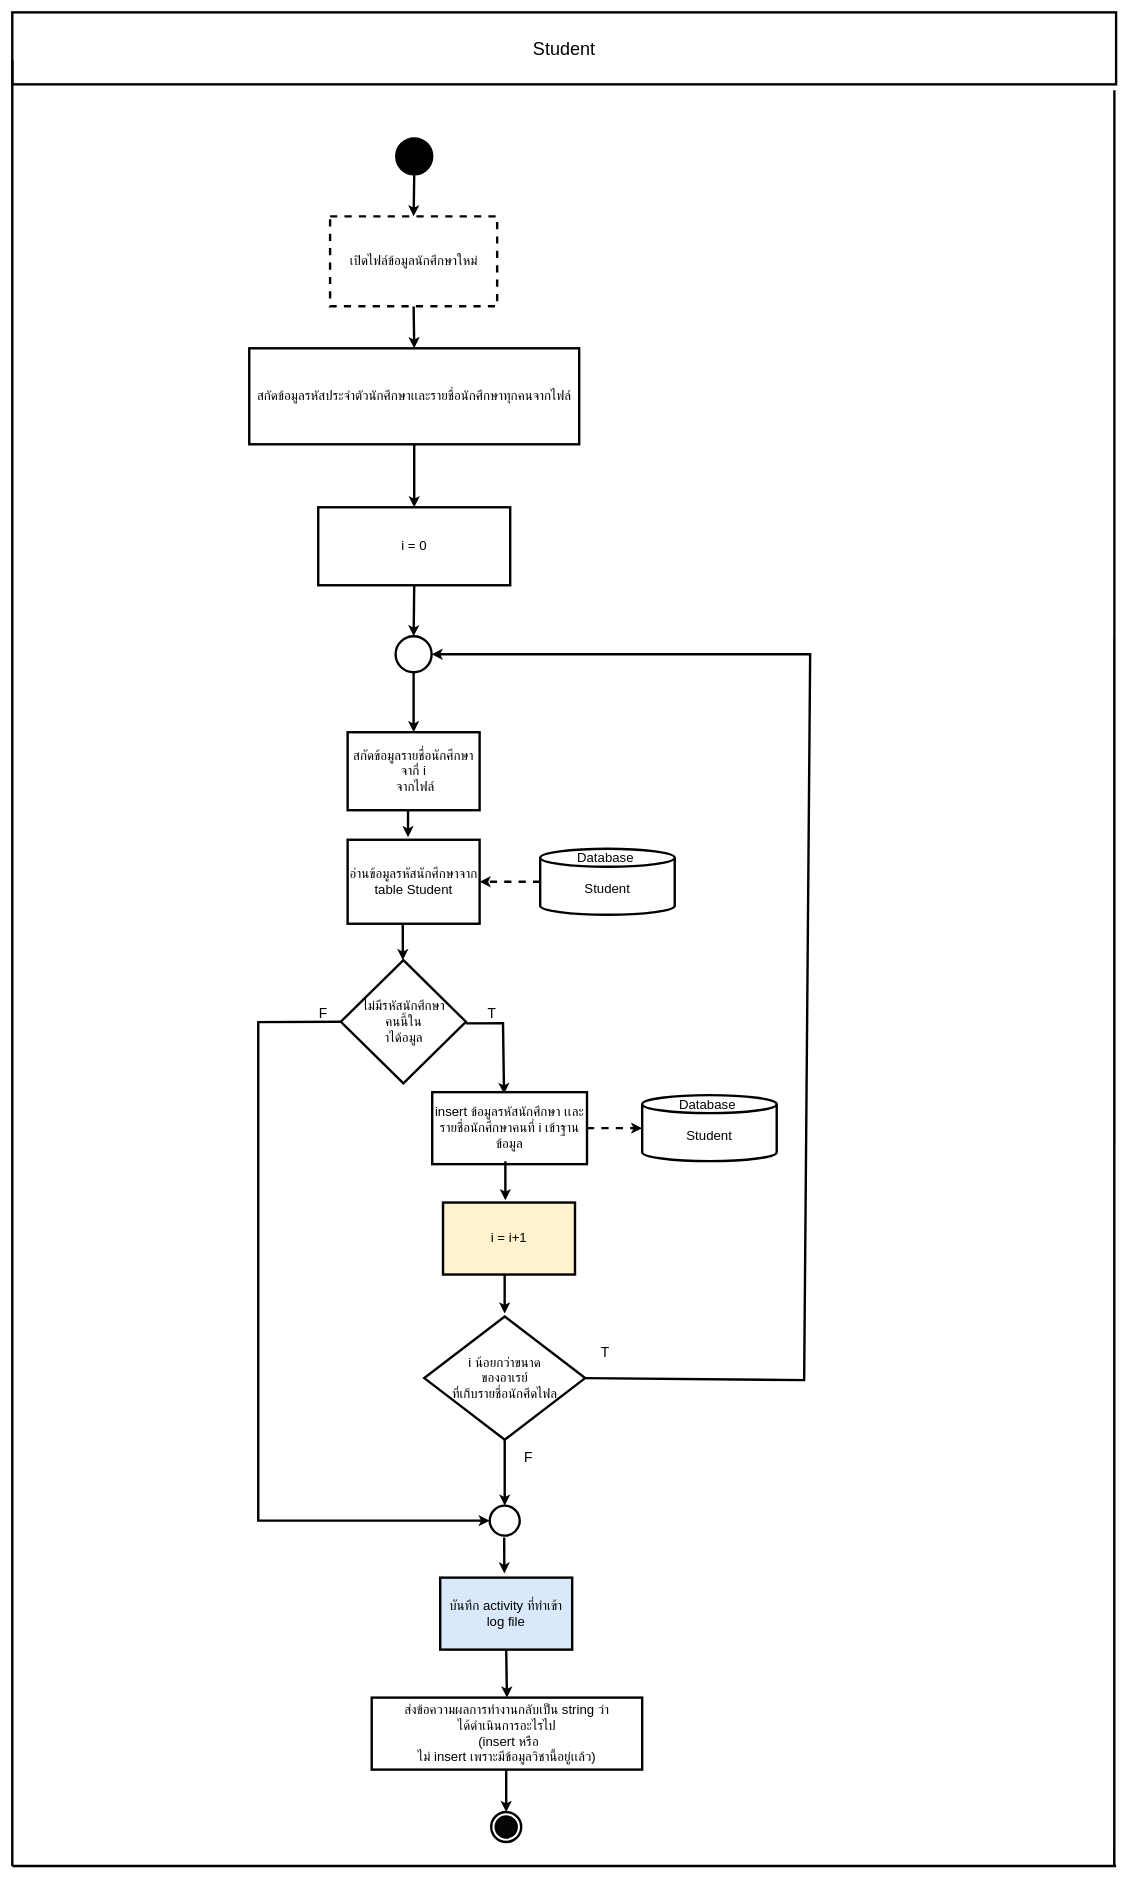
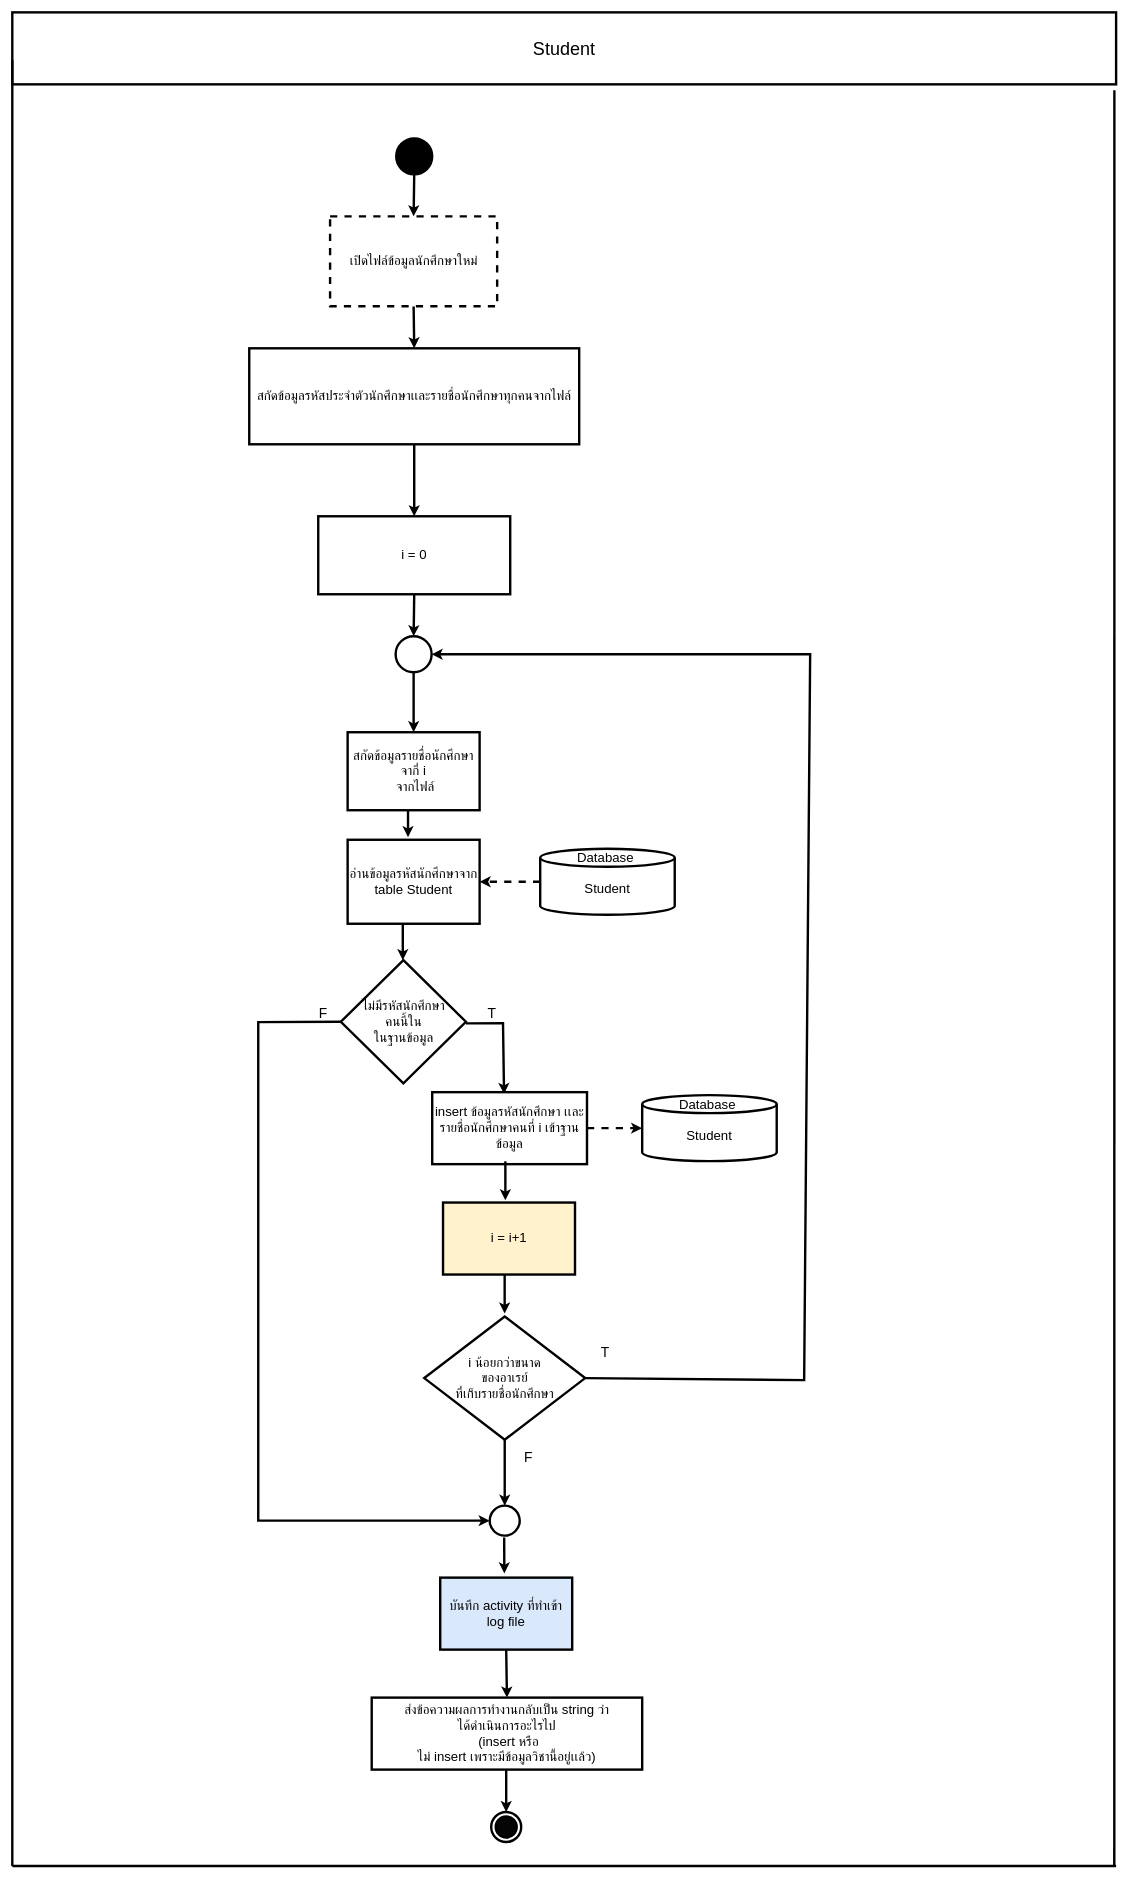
node "i = 0": moved (414, 546) -> (414, 555)
node "ไม่มีรหัสนักศึกษา คนนี้ใน าได้อมูล": label "ไม่มีรหัสนักศึกษา คนนี้ใน าได้อมูล" -> "ไม่มีรหัสนักศึกษา คนนี้ใน ในฐานข้อมูล"
node "i น้อยกว่าขนาดของอาเรย์ที่เก็บรายชื่อนักศึดไฟล": label "i น้อยกว่าขนาดของอาเรย์ที่เก็บรายชื่อนักศึดไฟล" -> "i น้อยกว่าขนาดของอาเรย์ที่เก็บรายชื่อนักศึกษา"
